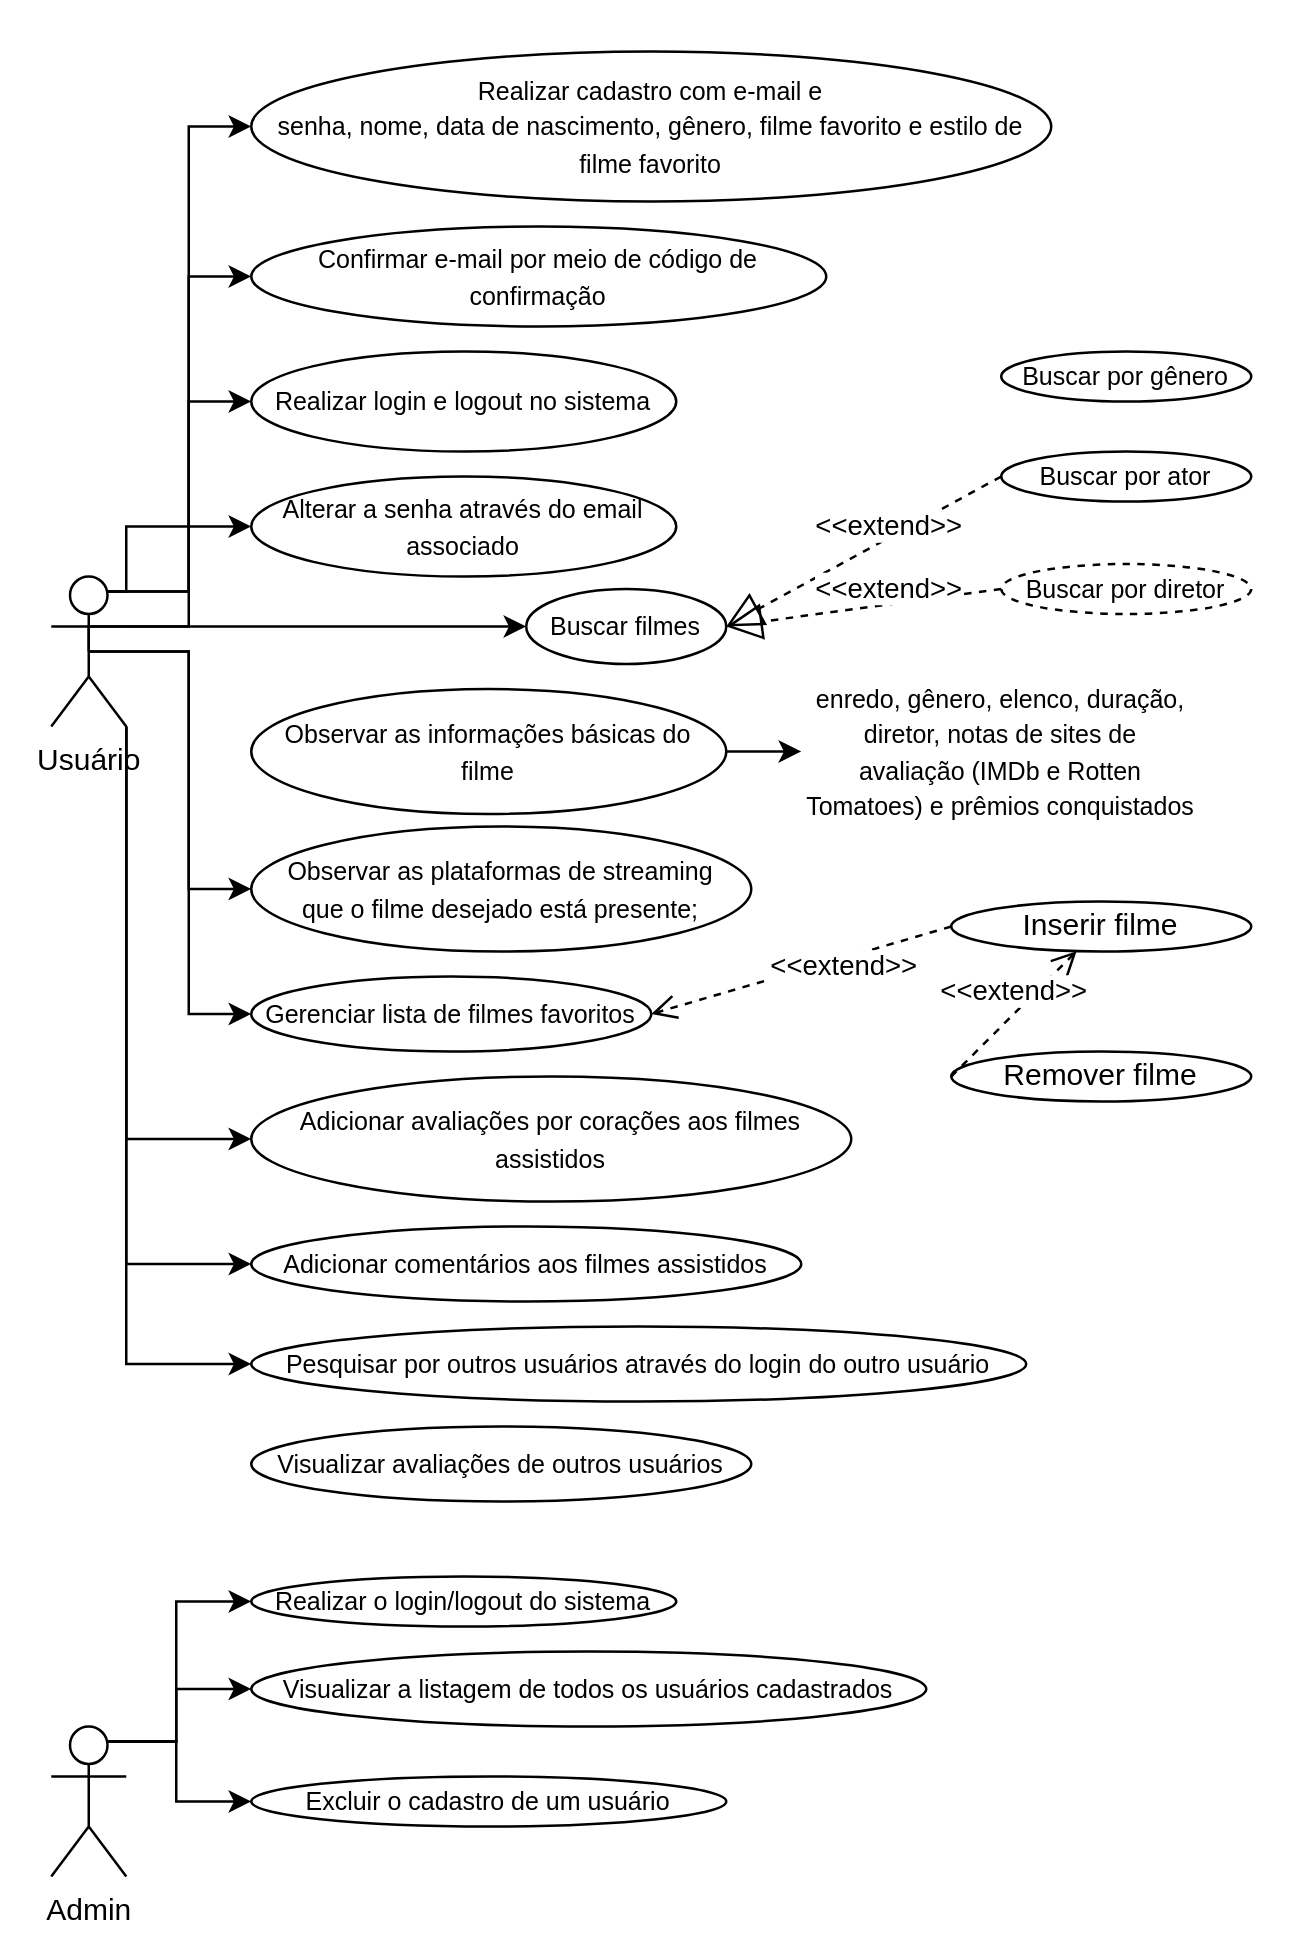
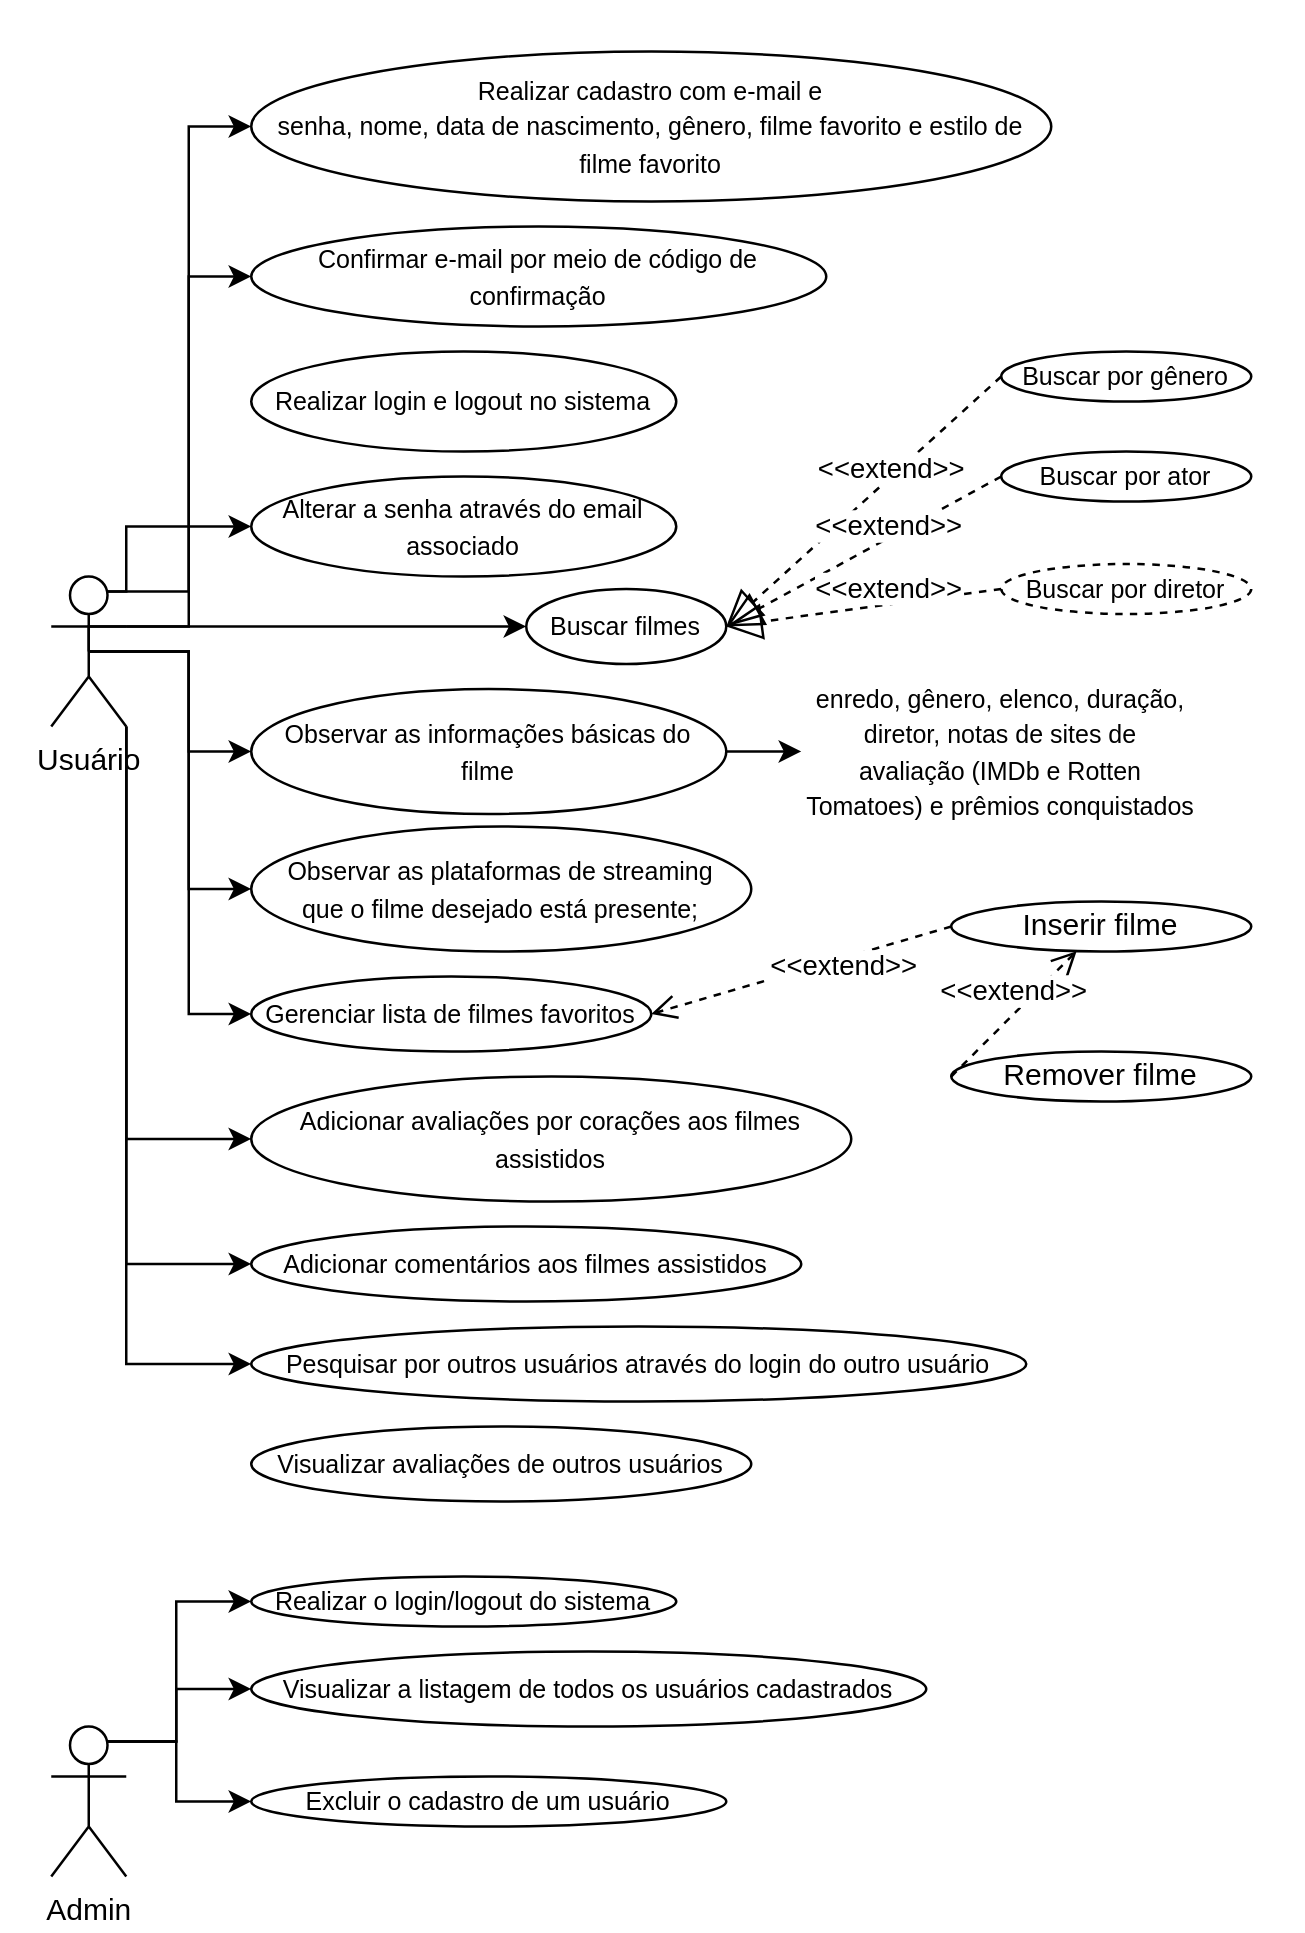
edge "Usuário" -> "Realizar login e logout no sistema": removed
edge "Buscar por gênero" -> "Buscar filmes": added, label "<<extend>>"
edge "Usuário" -> "Observar as informações básicas do filme": added
